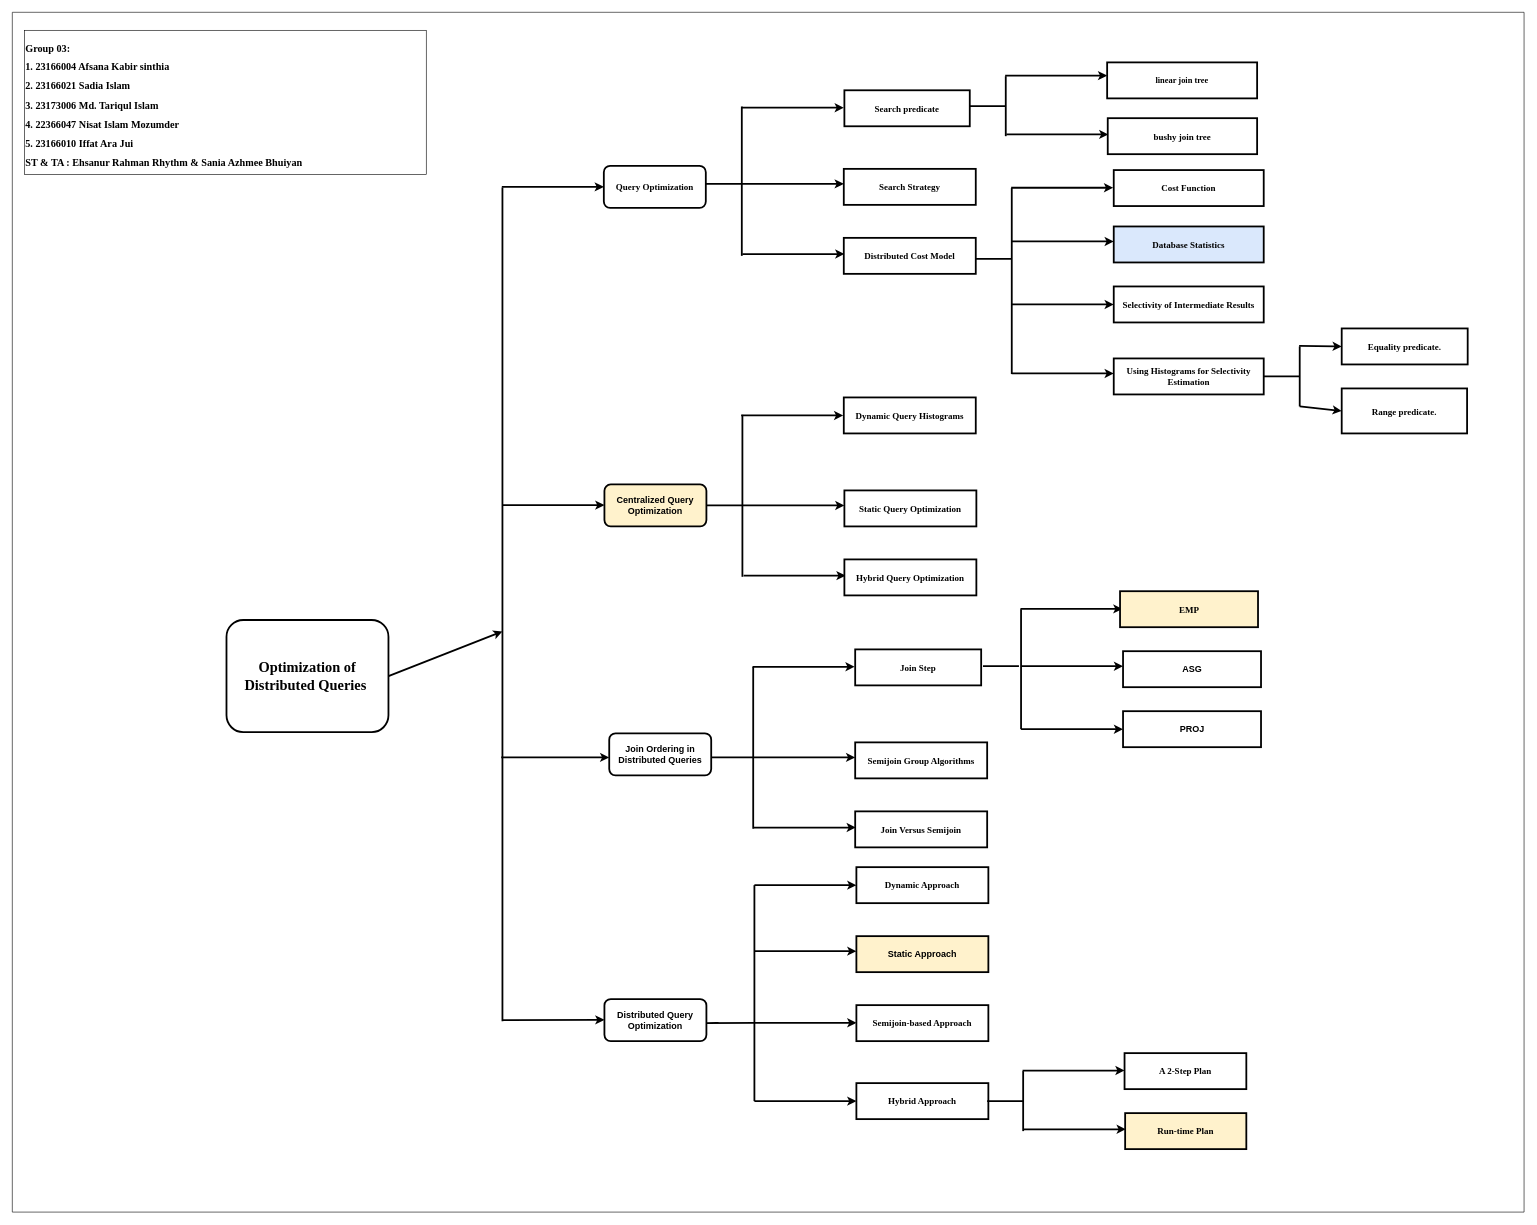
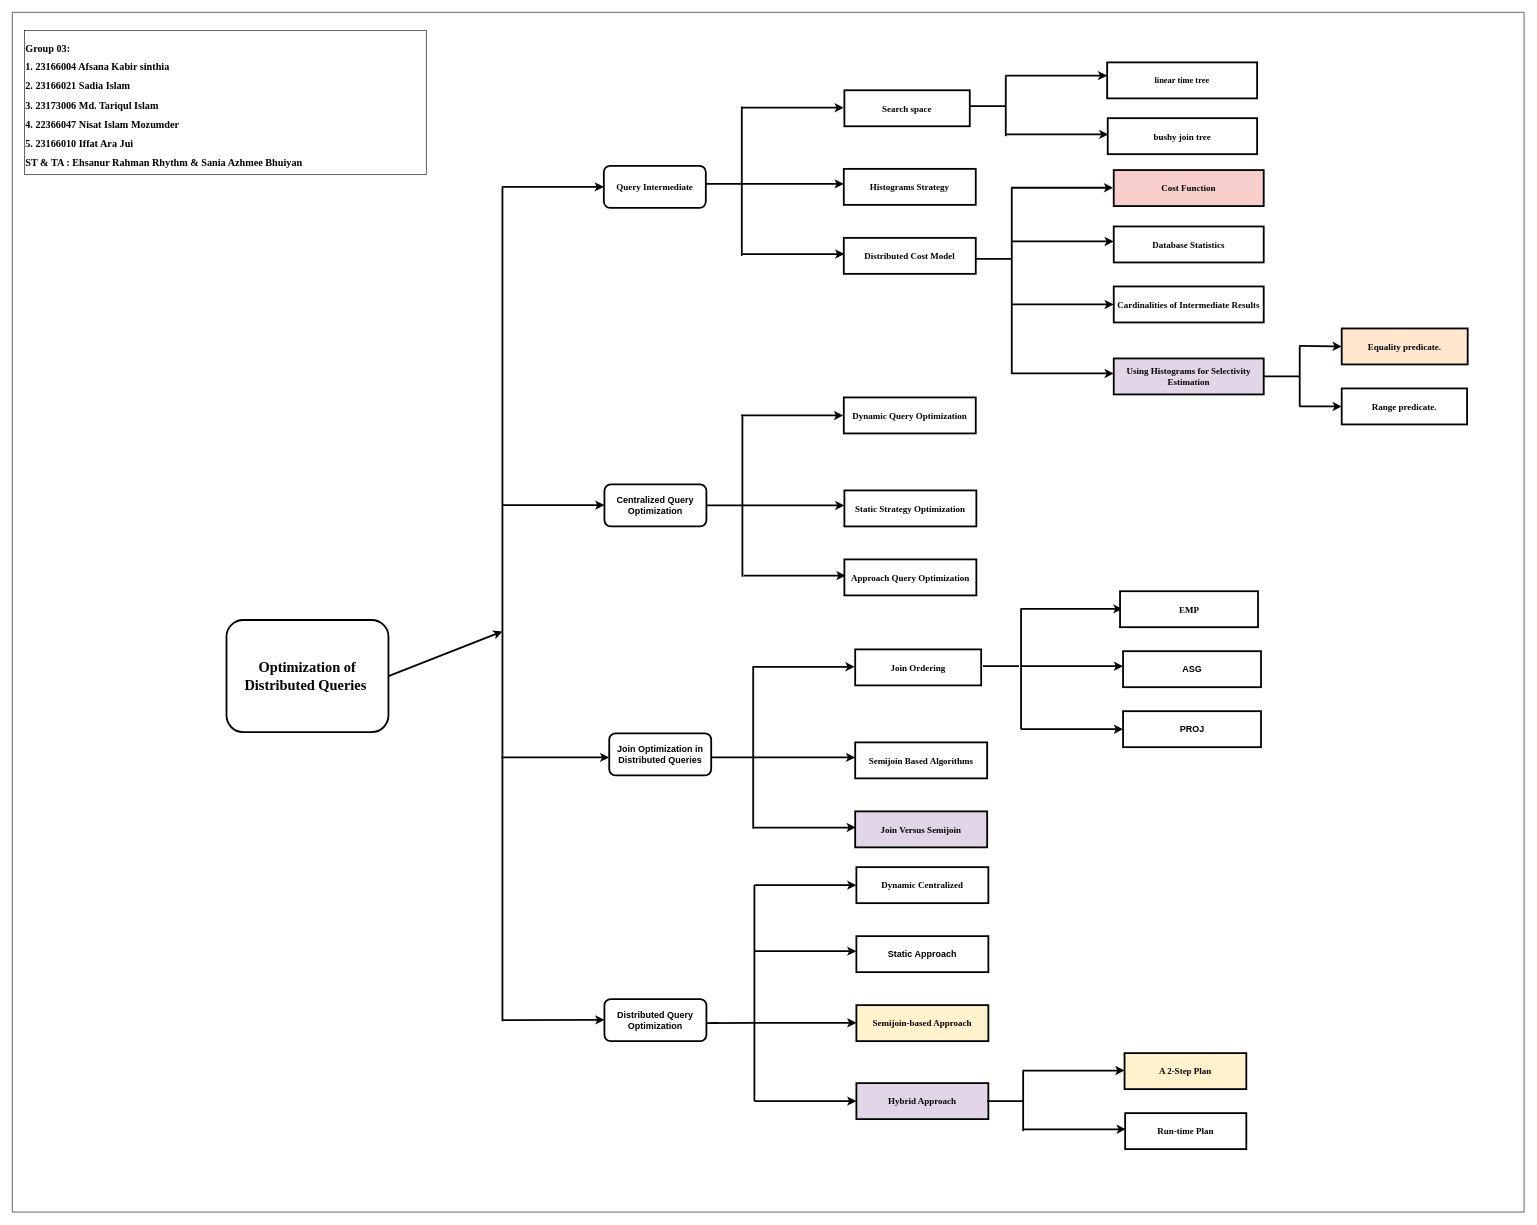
node "linear join tree": label "linear join tree" -> "linear time tree"
node "Search predicate": label "Search predicate" -> "Search space"
node "Query Optimization": label "Query Optimization" -> "Query Intermediate"
node "Search Strategy": label "Search Strategy" -> "Histograms Strategy"
node "Cost Function": fillcolor #ffffff -> #f8cecc
node "Database Statistics": fillcolor #dae8fc -> #ffffff
node "Selectivity of Intermediate Results": label "Selectivity of Intermediate Results" -> "Cardinalities of Intermediate Results"
node "Equality predicate.": fillcolor #ffffff -> #ffe6cc
node "Using Histograms for Selectivity Estimation": fillcolor #ffffff -> #e1d5e7
node "Range predicate.": size 125x45 -> 125x36
node "Dynamic Query Histograms": label "Dynamic Query Histograms" -> "Dynamic Query Optimization"
node "Centralized Query Optimization": fillcolor #fff2cc -> #ffffff
node "Static Query Optimization": label "Static Query Optimization" -> "Static Strategy Optimization"
node "Hybrid Query Optimization": label "Hybrid Query Optimization" -> "Approach Query Optimization"
node "EMP": fillcolor #fff2cc -> #ffffff
node "Join Step": label "Join Step" -> "Join Ordering"
node "Join Ordering in Distributed Queries": label "Join Ordering in Distributed Queries" -> "Join Optimization in Distributed Queries"
node "Semijoin Group Algorithms": label "Semijoin Group Algorithms" -> "Semijoin Based Algorithms"
node "Join Versus Semijoin": fillcolor #ffffff -> #e1d5e7
node "Dynamic Approach": label "Dynamic Approach" -> "Dynamic Centralized"
node "Static Approach": fillcolor #fff2cc -> #ffffff
node "Semijoin-based Approach": fillcolor #ffffff -> #fff2cc
node "A 2-Step Plan": fillcolor #ffffff -> #fff2cc
node "Hybrid Approach": fillcolor #ffffff -> #e1d5e7
node "Run-time Plan": fillcolor #fff2cc -> #ffffff
